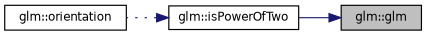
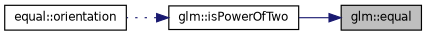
node "glm::orientation": label "glm::orientation" -> "equal::orientation"
node "glm::glm": label "glm::glm" -> "glm::equal"
